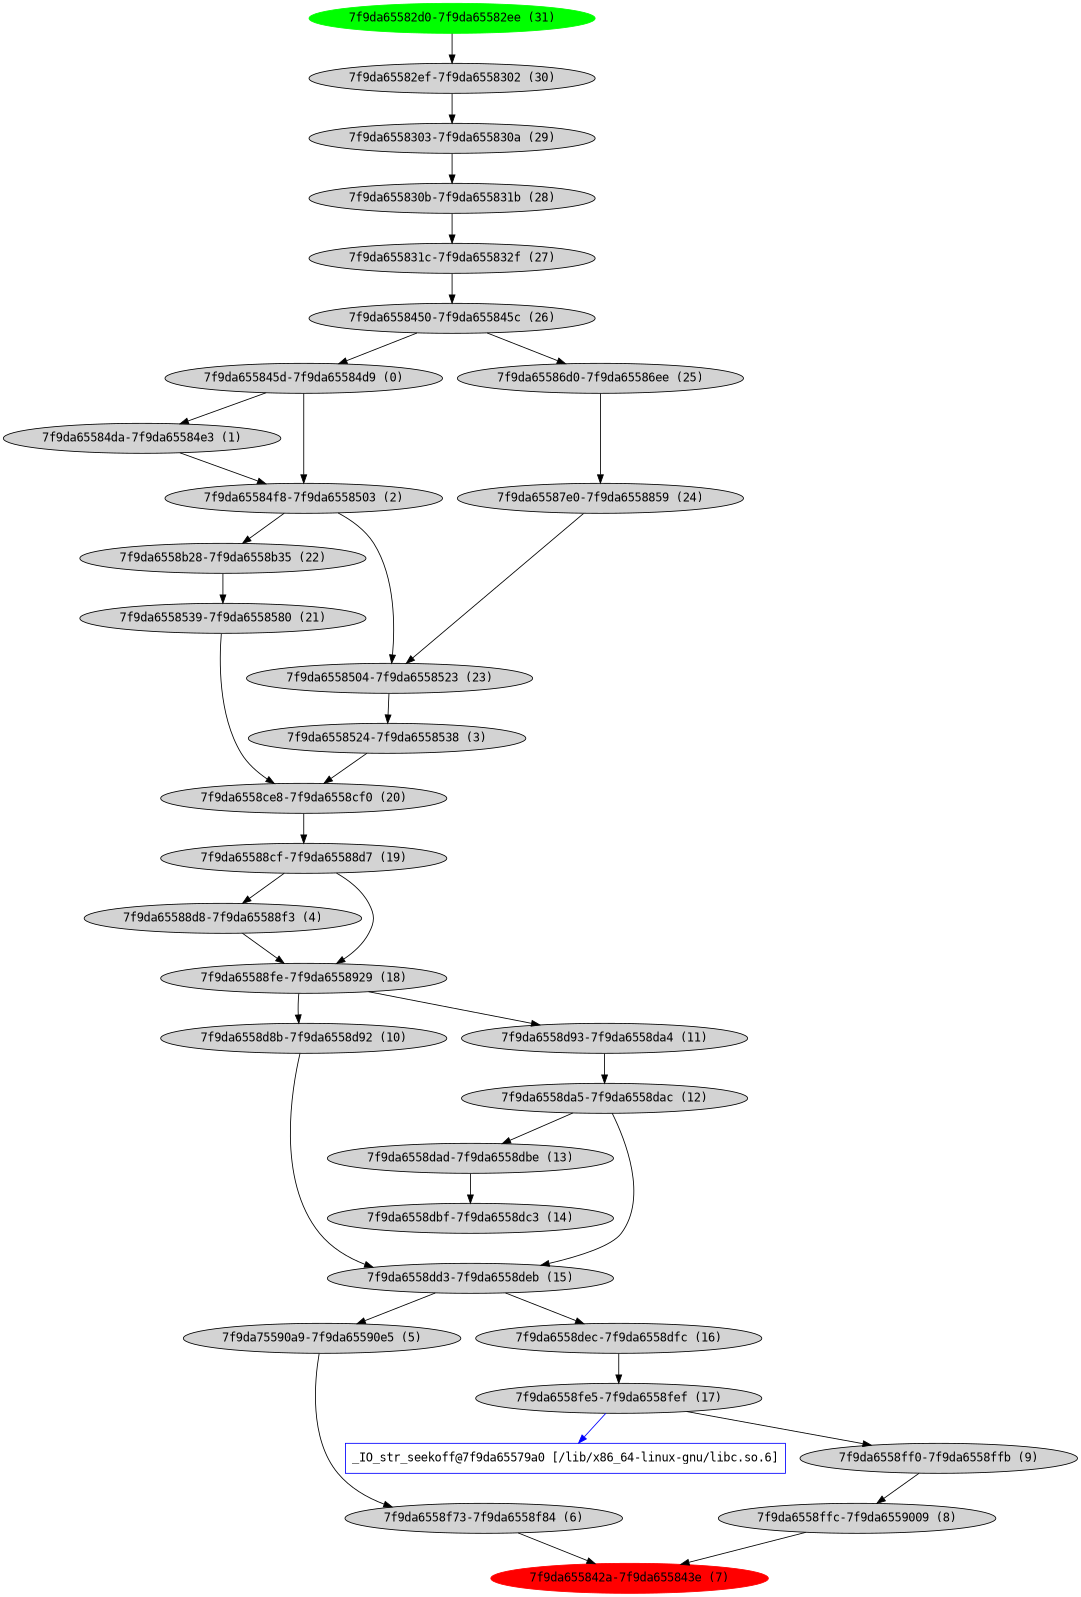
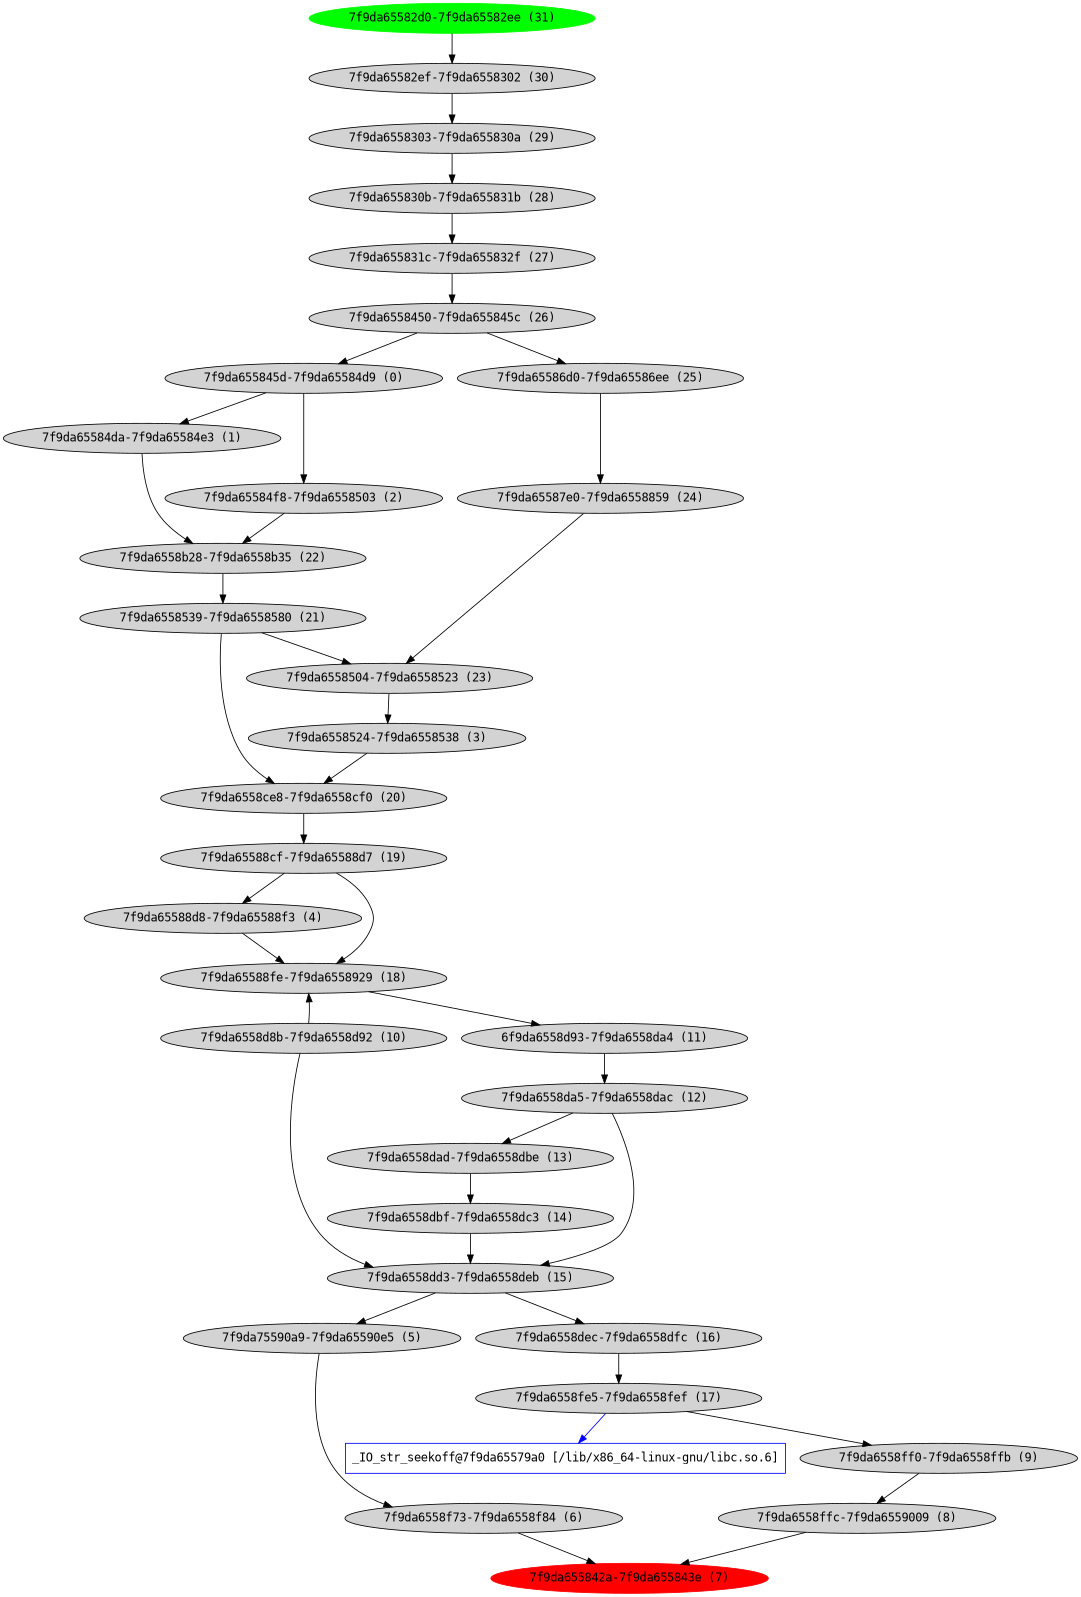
edge "7f9da65584da-7f9da65584e3 (1)" -> "7f9da65584f8-7f9da6558503 (2)": now "7f9da65584da-7f9da65584e3 (1)" -> "7f9da6558b28-7f9da6558b35 (22)"
edge "7f9da65584f8-7f9da6558503 (2)" -> "7f9da6558504-7f9da6558523 (23)": now "7f9da6558539-7f9da6558580 (21)" -> "7f9da6558504-7f9da6558523 (23)"
edge "7f9da65588fe-7f9da6558929 (18)" -> "7f9da6558d8b-7f9da6558d92 (10)": reversed
node "7f9da6558d93-7f9da6558da4 (11)": label "7f9da6558d93-7f9da6558da4 (11)" -> "6f9da6558d93-7f9da6558da4 (11)"
edge "7f9da6558dbf-7f9da6558dc3 (14)" -> "7f9da6558dd3-7f9da6558deb (15)": added
